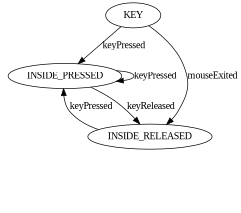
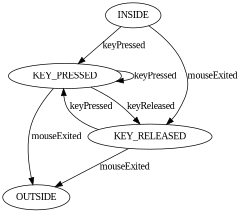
node "KEY": label "KEY" -> "INSIDE"
node "INSIDE_PRESSED": label "INSIDE_PRESSED" -> "KEY_PRESSED"
node "INSIDE_RELEASED": label "INSIDE_RELEASED" -> "KEY_RELEASED"
node "OUTSIDE": added
